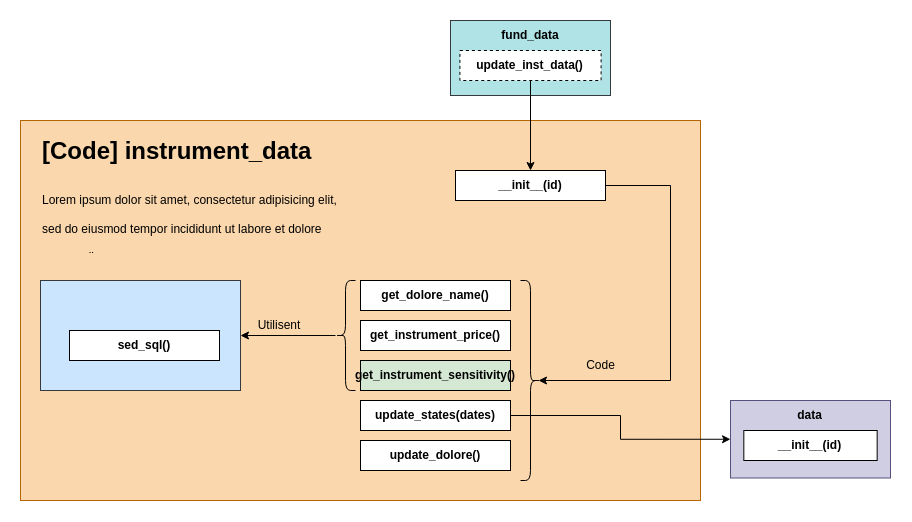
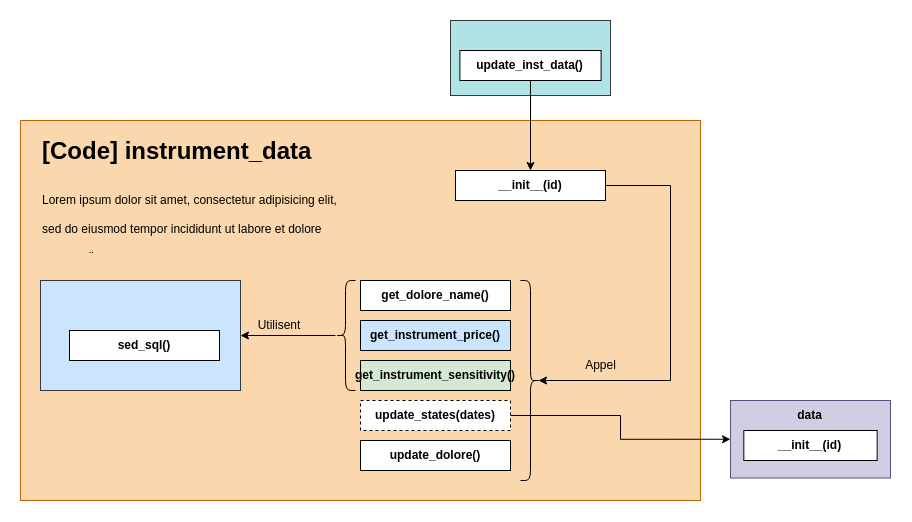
node "fund_data": removed
node "update_inst_data()": style dashed -> solid
node "get_instrument_price()": fillcolor #ffffff -> #cce5ff
node "Code": label "Code" -> "Appel"
node "update_states(dates)": style solid -> dashed
